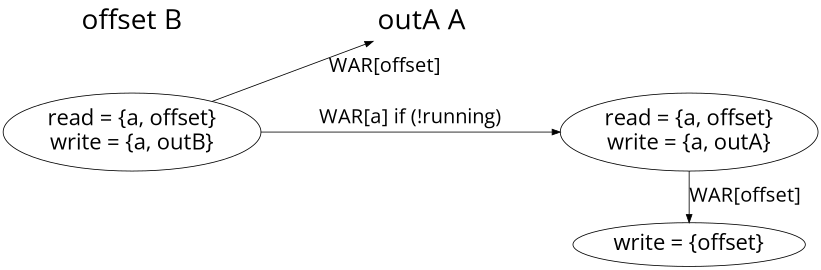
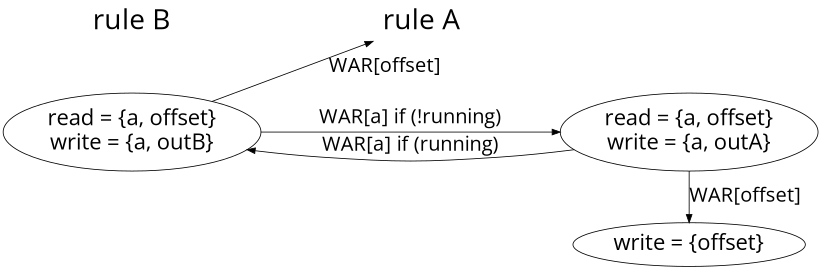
node "offset B": label "offset B" -> "rule B"
node "outA A": label "outA A" -> "rule A"
edge "read = {a, offset} write = {a, outA}" -> "read = {a, offset} write = {a, outB}": added, label "WAR[a] if (running)"
